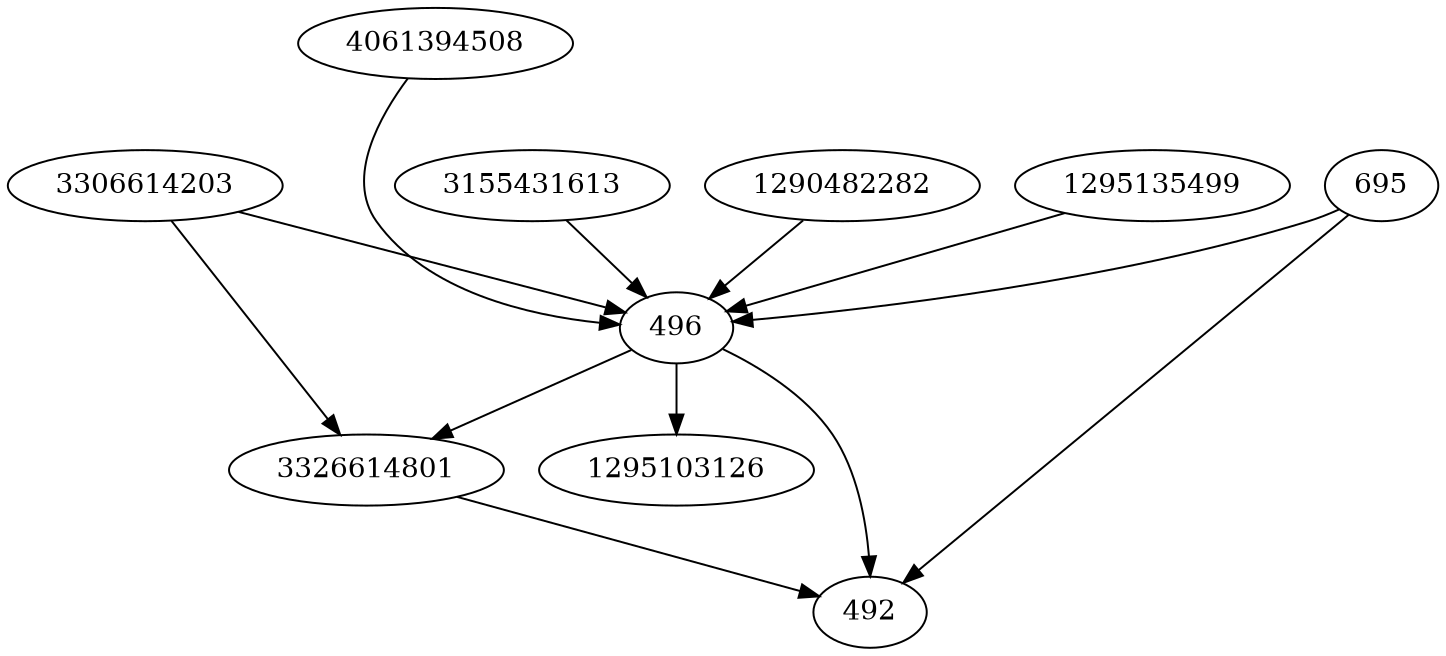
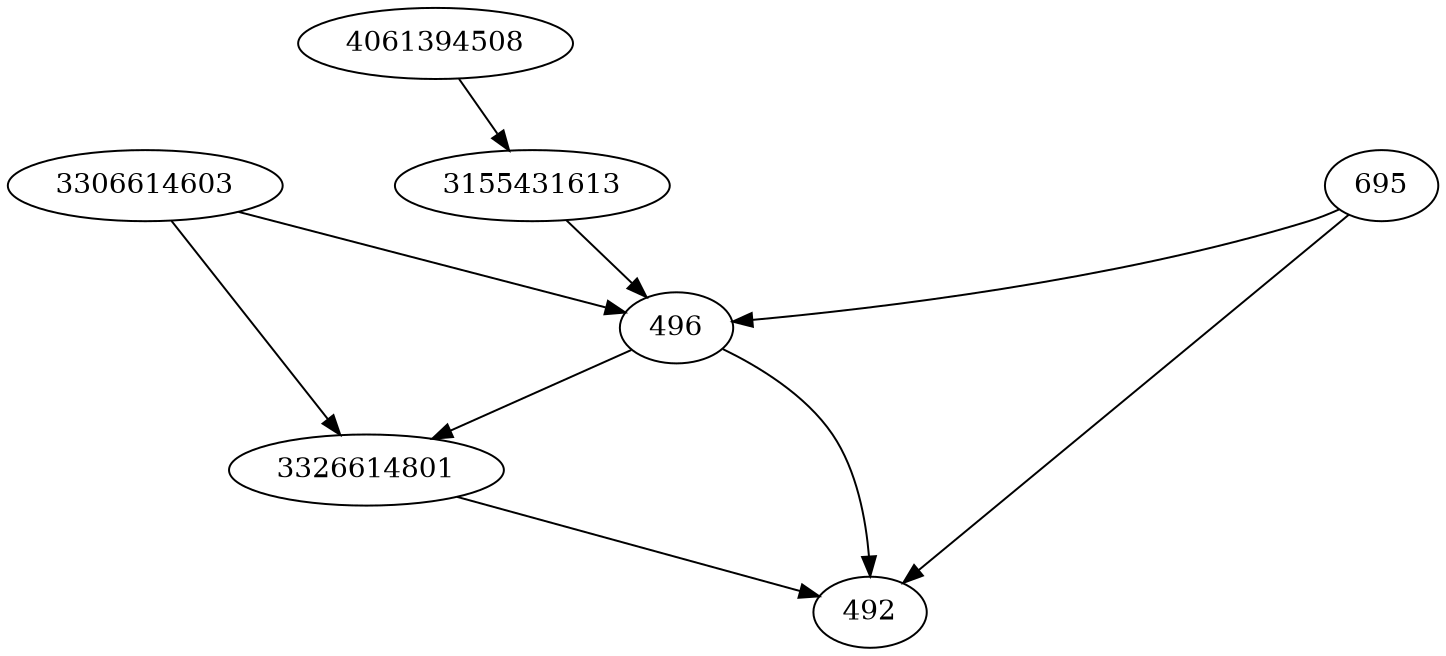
node "3306614203": label "3306614203" -> "3306614603"
node "1290482282": removed
node "1295135499": removed
edge "4061394508" -> "496": now "4061394508" -> "3155431613"
node "1295103126": removed
